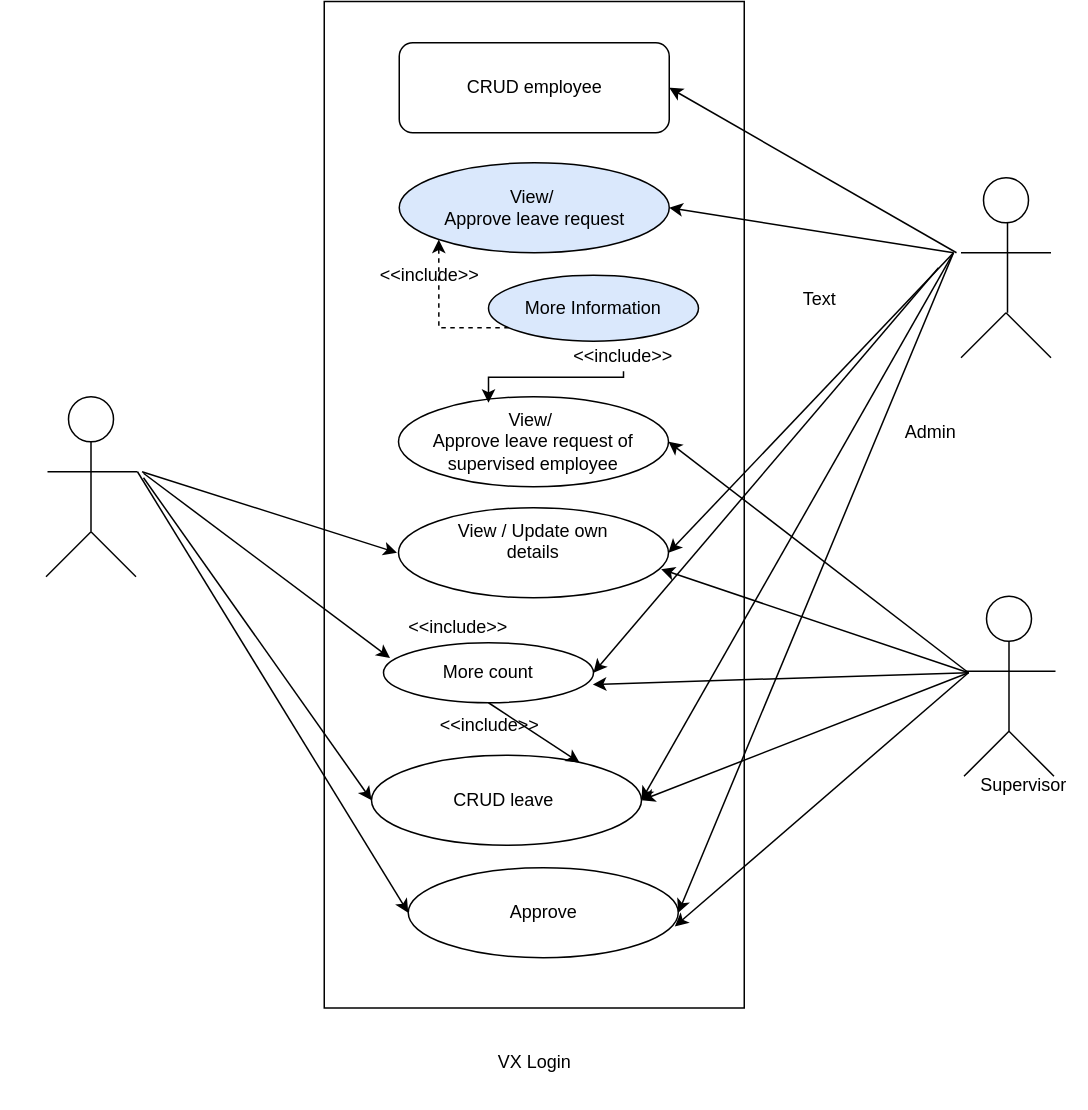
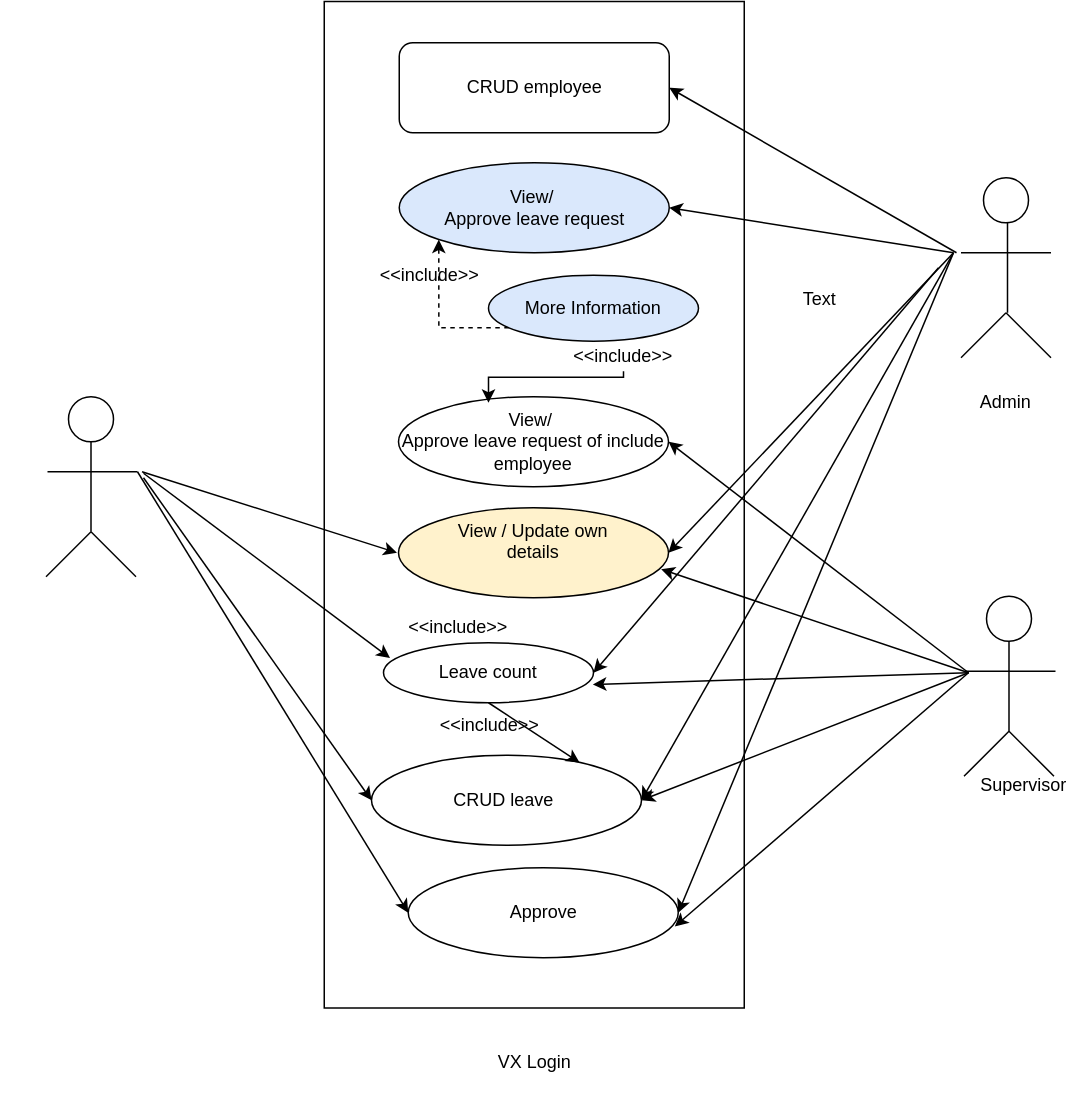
node "Admin": moved (931, 433) -> (1006, 403)
node "View/ Approve leave request of supervised employee": label "View/ Approve leave request of supervised employee" -> "View/ Approve leave request of include employee"
node "View / Update own details": fillcolor #ffffff -> #fff2cc
node "More count": label "More count" -> "Leave count"
